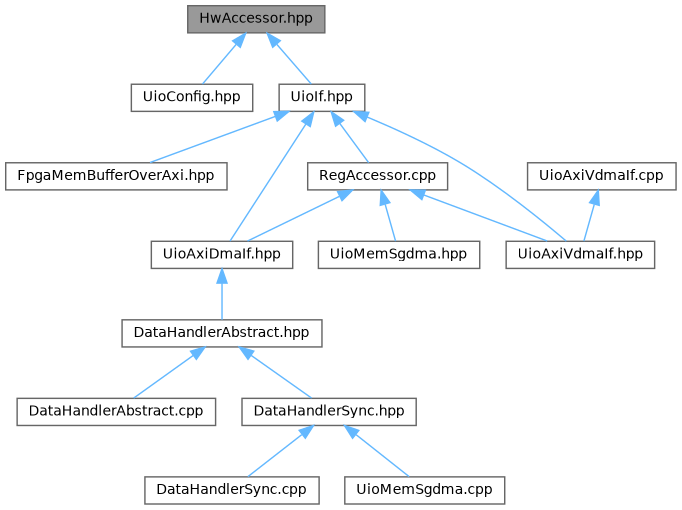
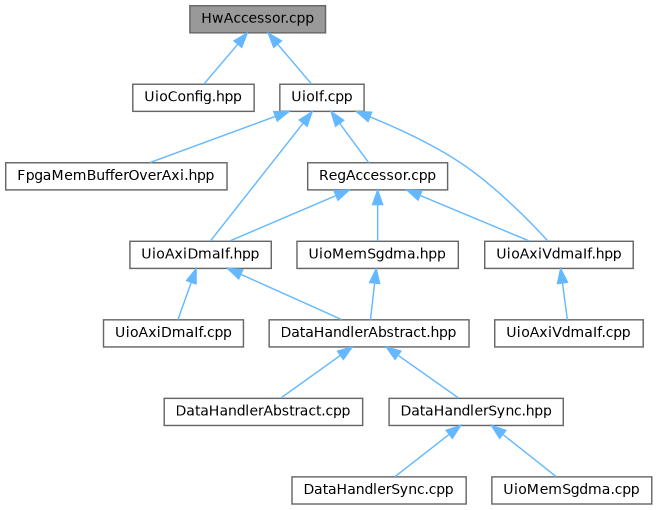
node "HwAccessor.hpp": label "HwAccessor.hpp" -> "HwAccessor.cpp"
node "UioIf.hpp": label "UioIf.hpp" -> "UioIf.cpp"
edge "UioAxiVdmaIf.hpp" -> "UioAxiVdmaIf.cpp": reversed
edge "DataHandlerAbstract.hpp" -> "UioMemSgdma.hpp": added
node "UioAxiDmaIf.cpp": added
